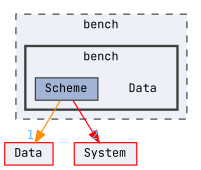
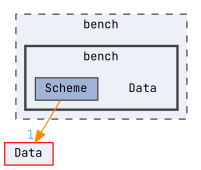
node "System": removed
